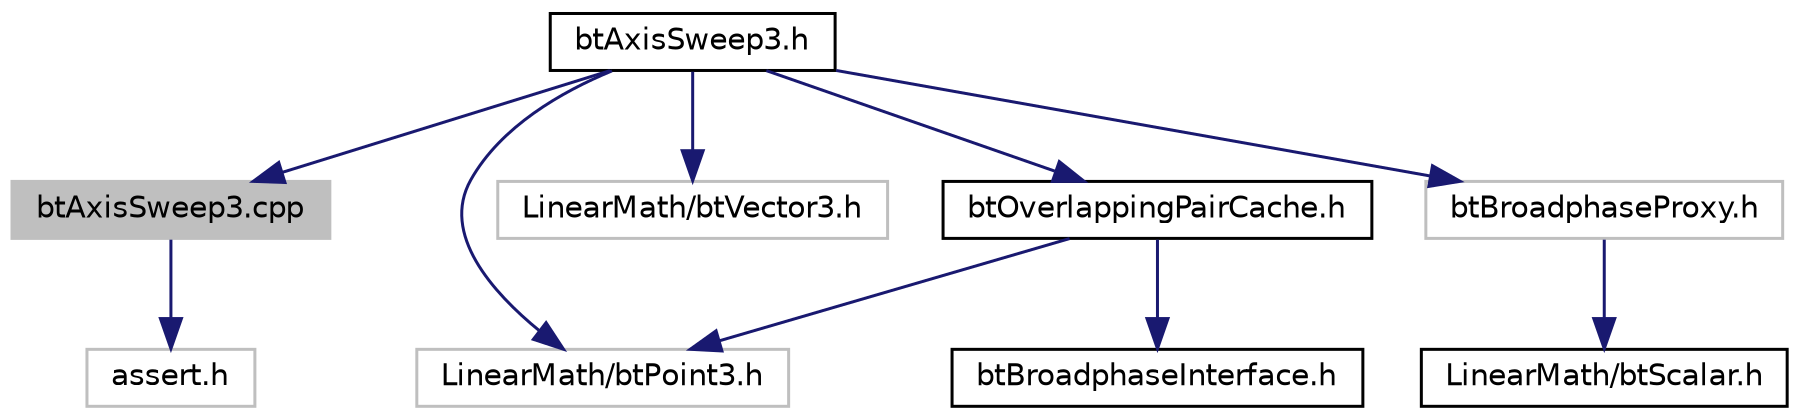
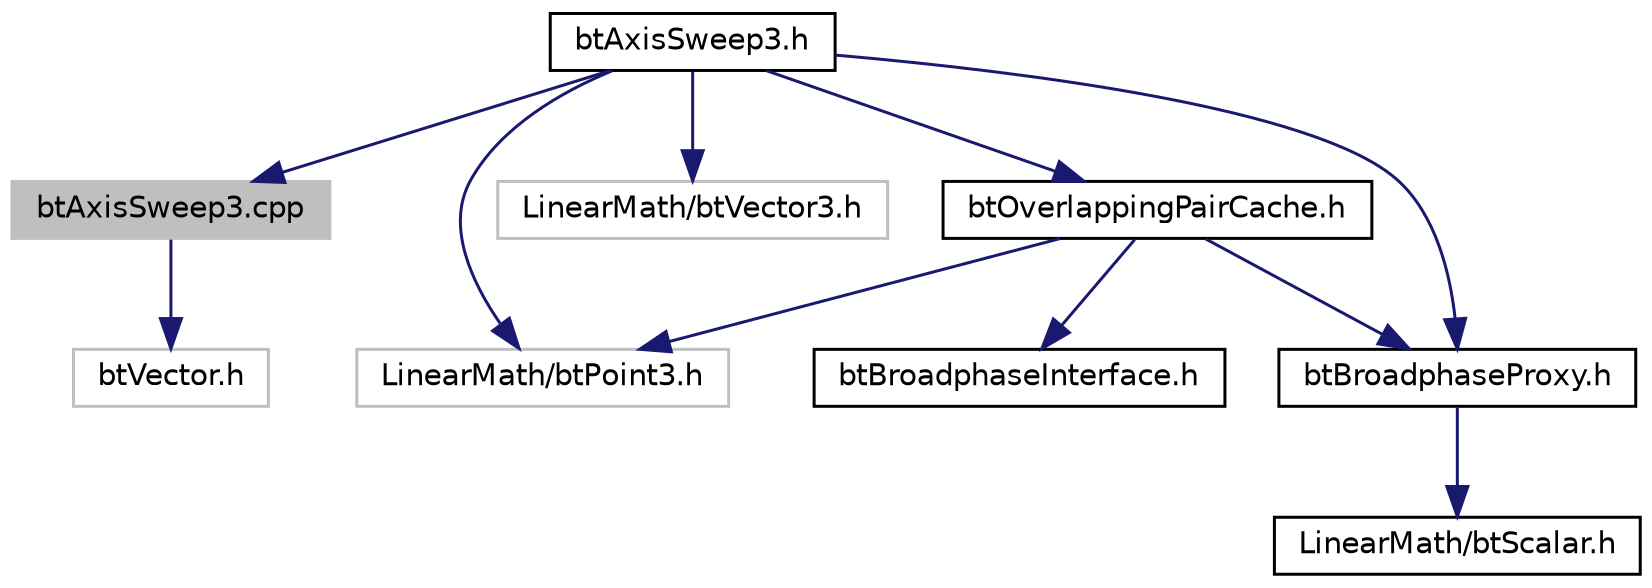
node "btBroadphaseProxy.h": color grey75 -> black
edge "btOverlappingPairCache.h" -> "btBroadphaseProxy.h": added
node "assert.h": label "assert.h" -> "btVector.h"
